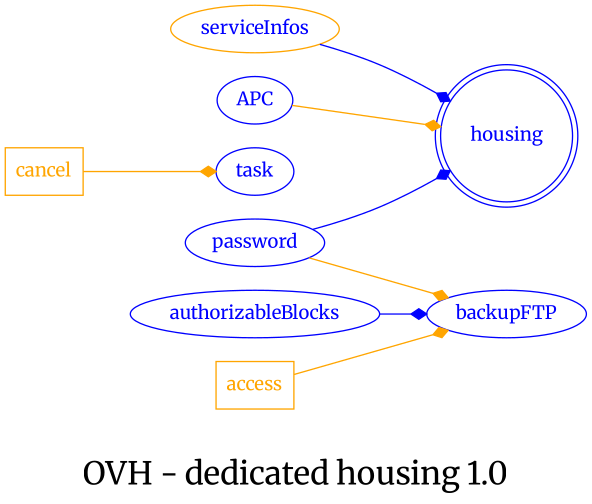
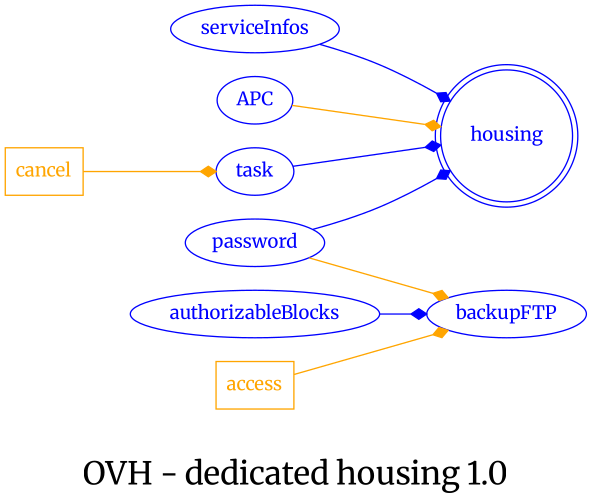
node "serviceInfos": color orange -> blue
edge "task" -> "housing": added
